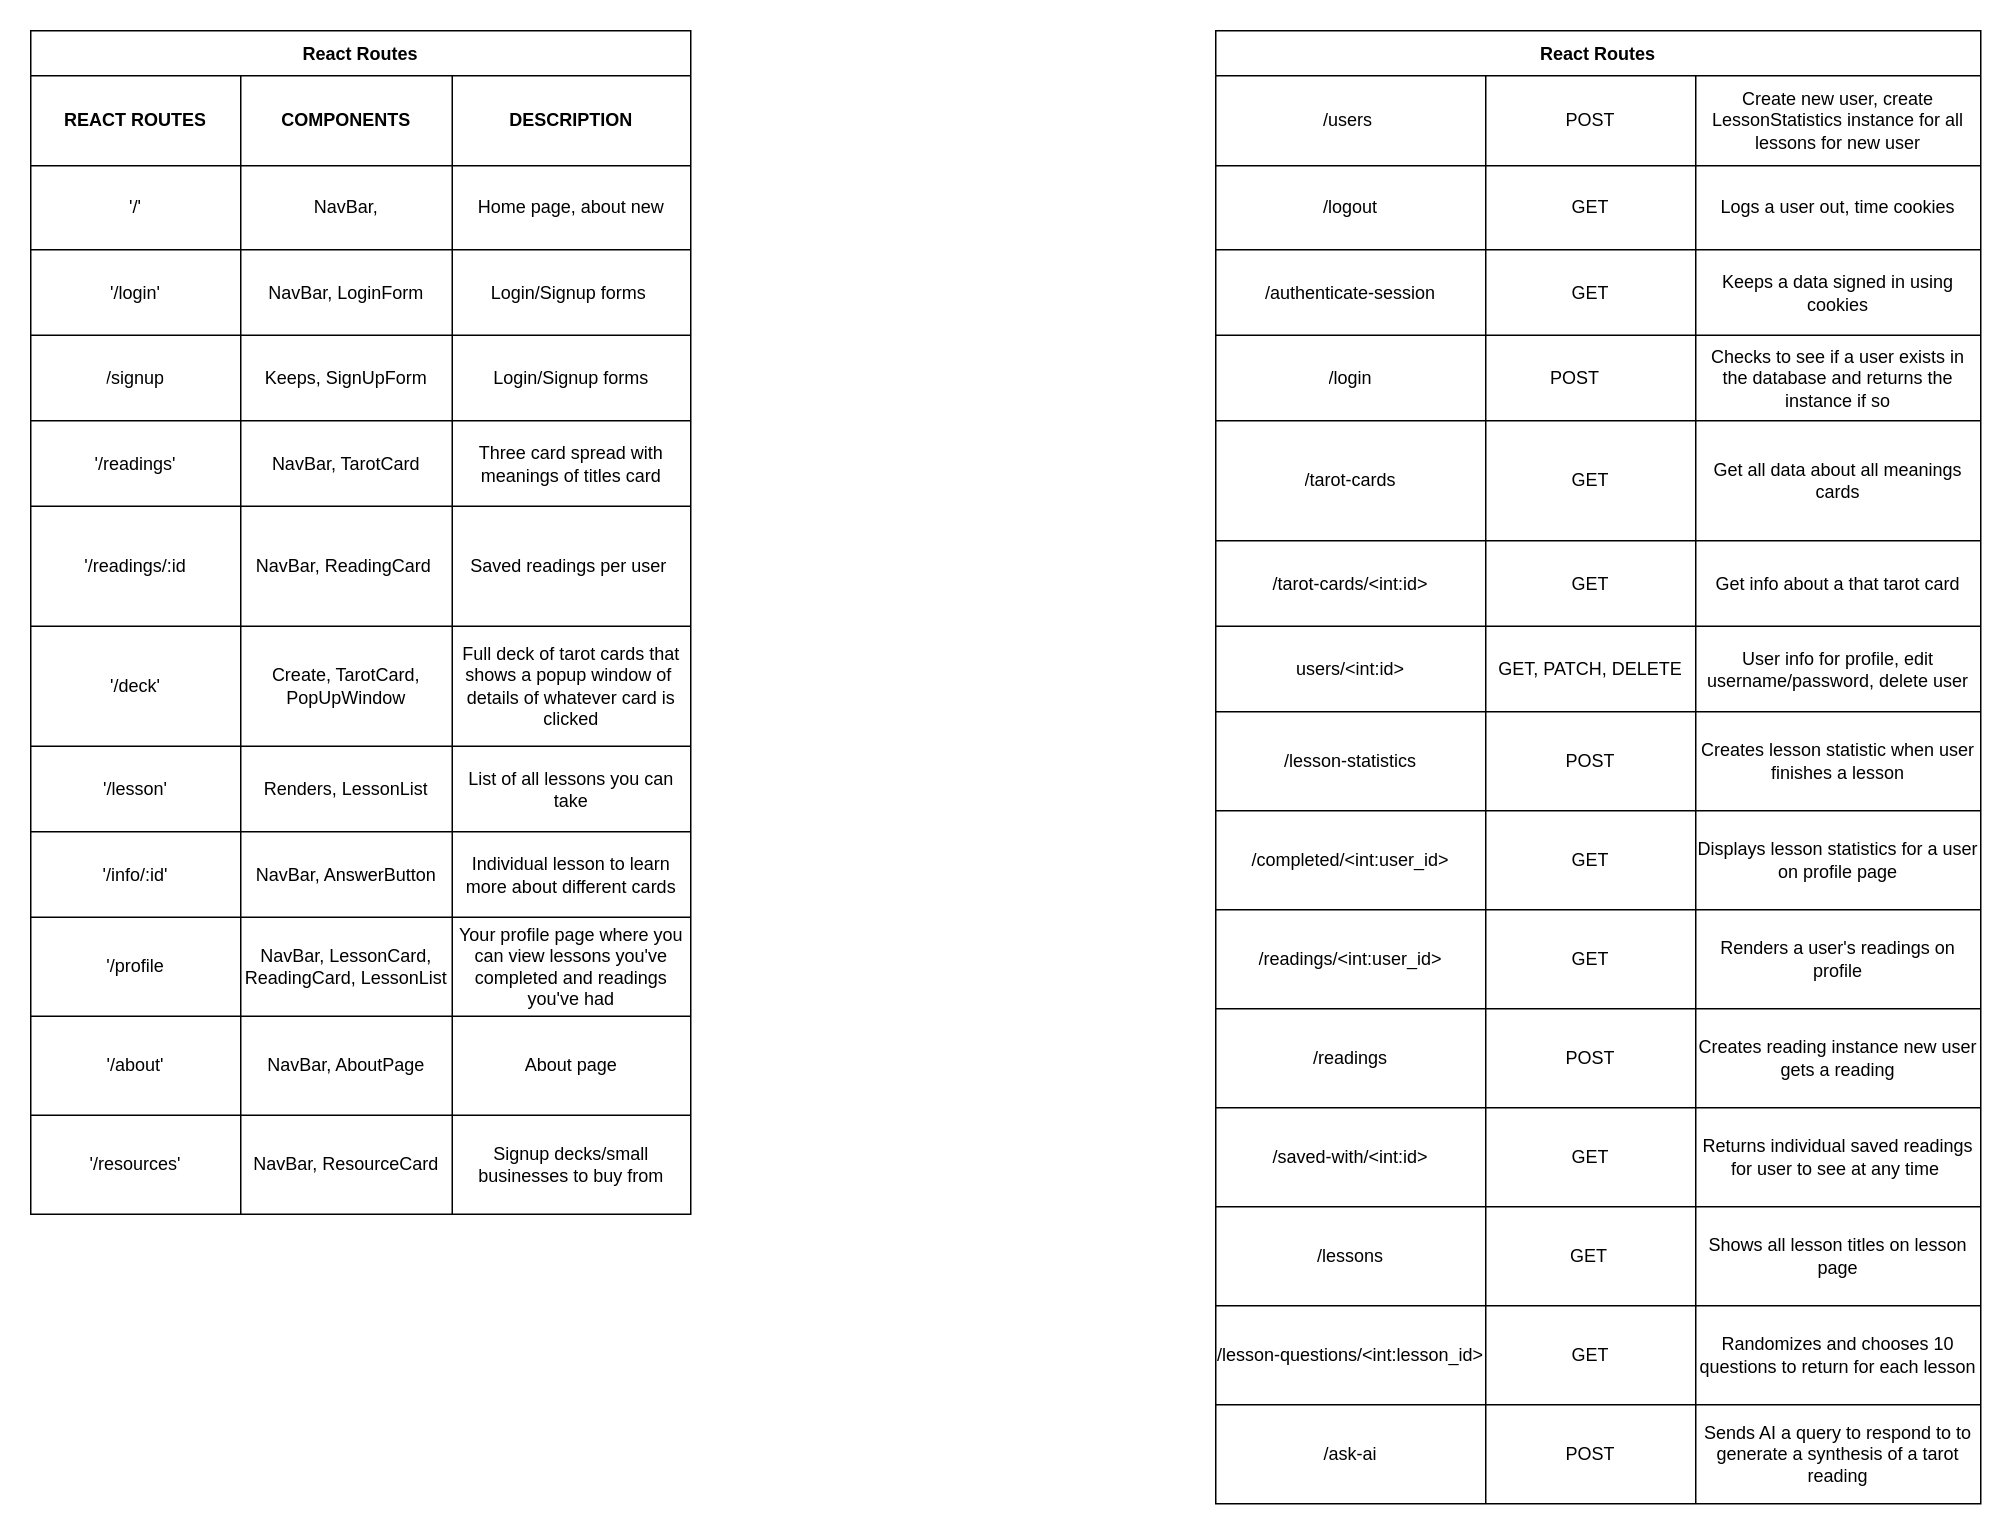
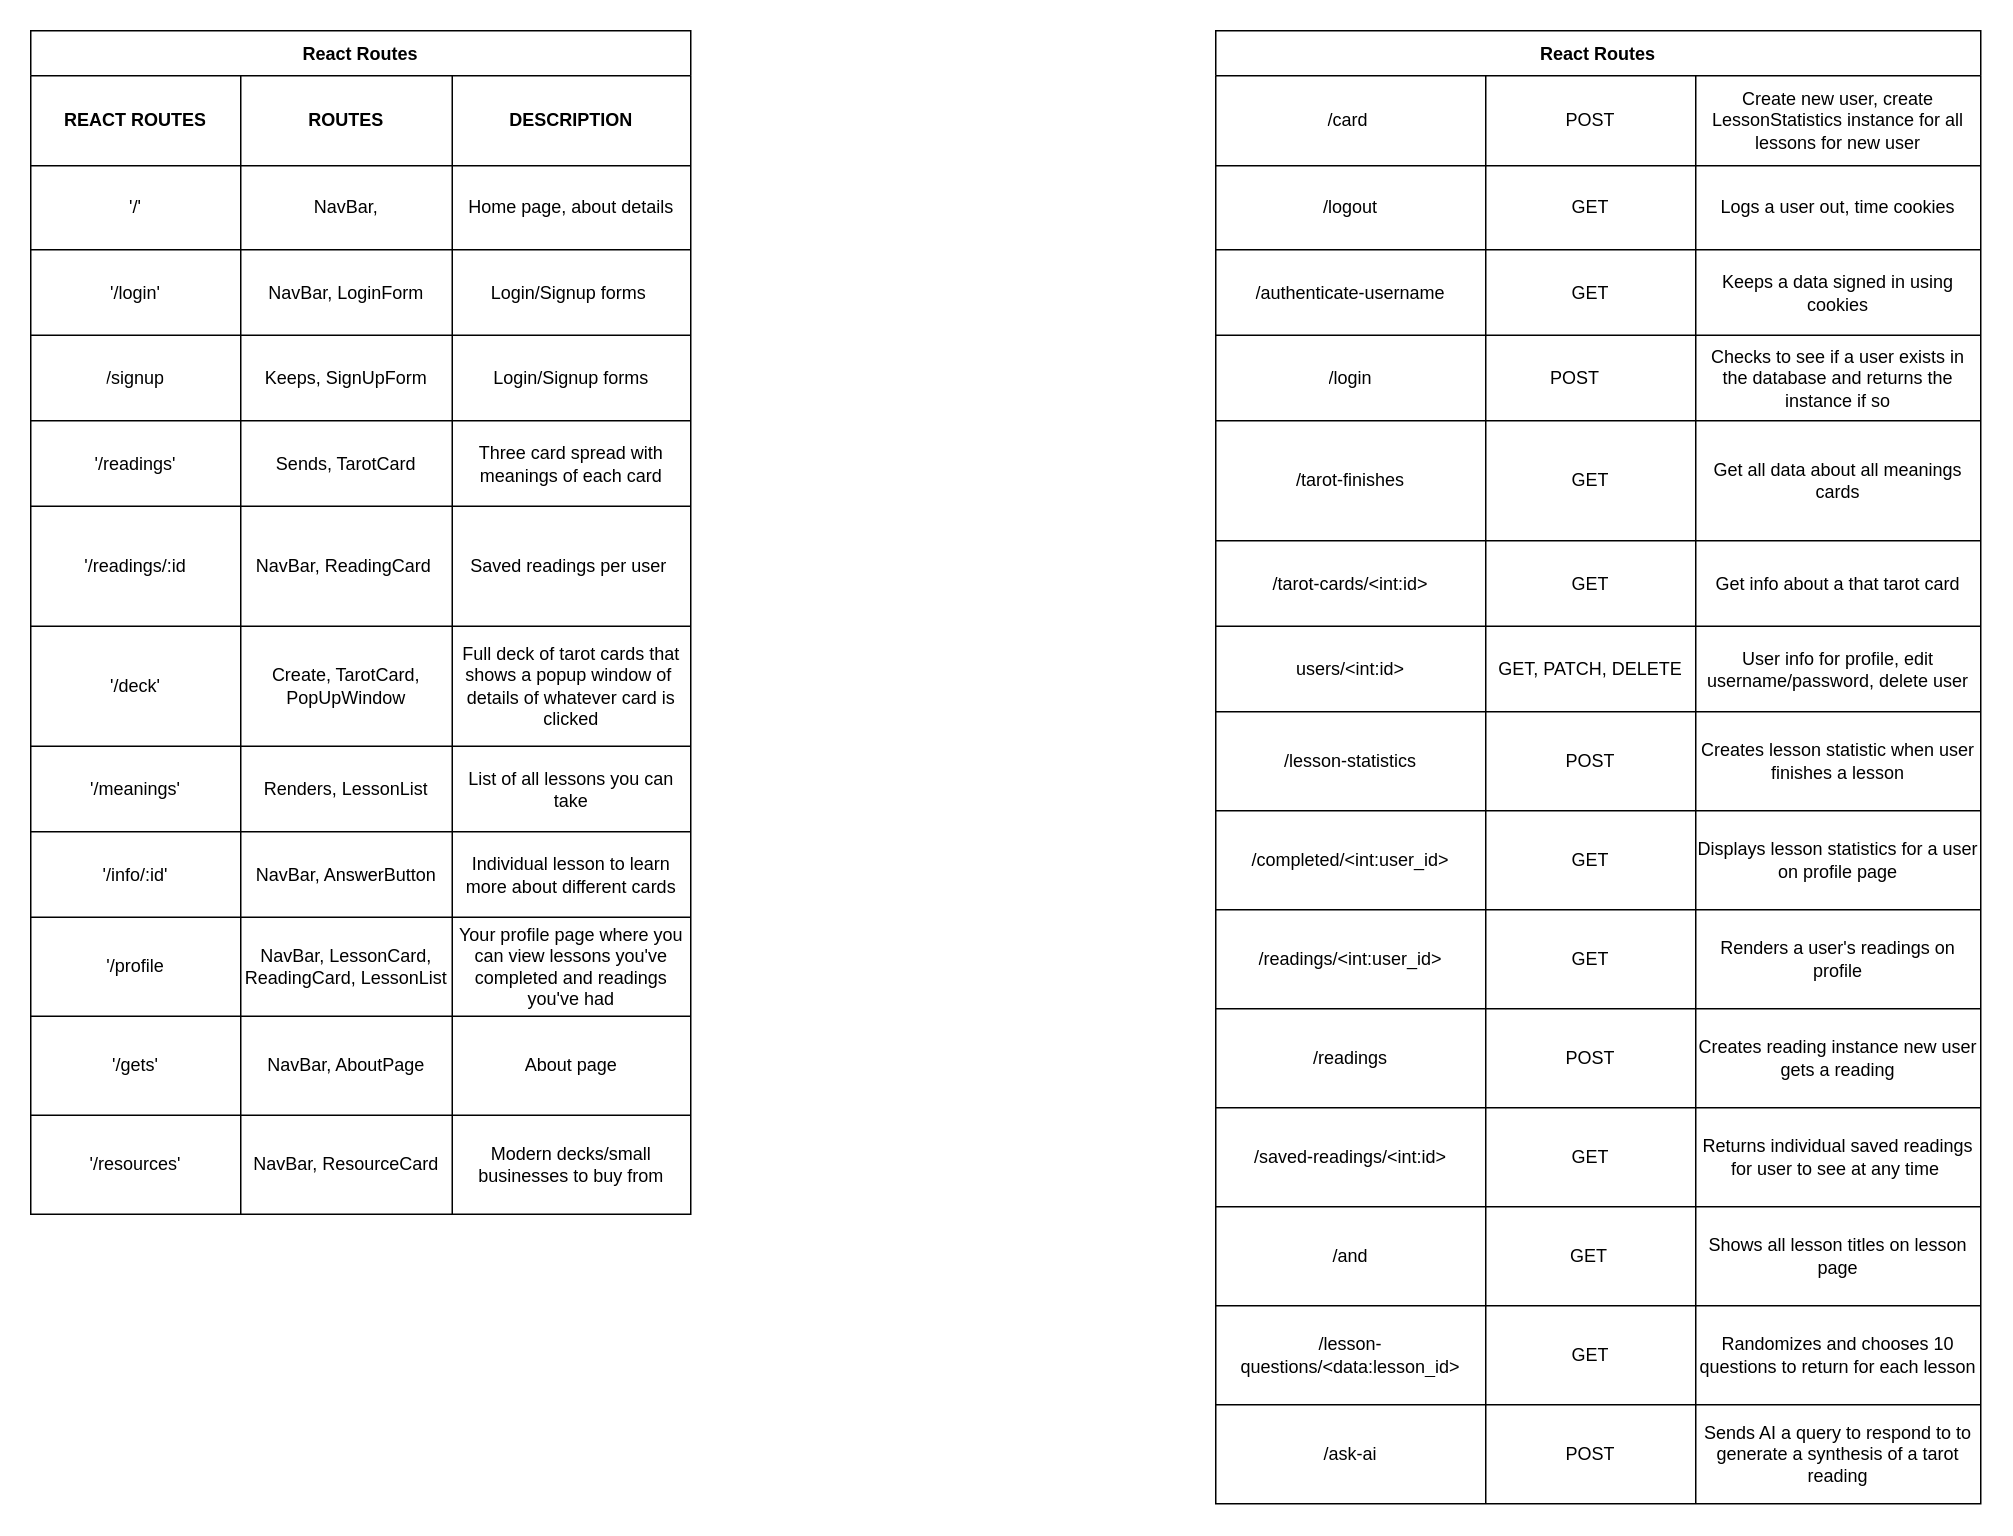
node "COMPONENTS": label "COMPONENTS" -> "ROUTES"
node "/users": label "/users" -> "/card"
node "Home page, about new": label "Home page, about new" -> "Home page, about details"
node "/authenticate-session": label "/authenticate-session" -> "/authenticate-username"
node "NavBar, TarotCard": label "NavBar, TarotCard" -> "Sends, TarotCard"
node "Three card spread with meanings of titles card": label "Three card spread with meanings of titles card" -> "Three card spread with meanings of each card"
node "/tarot-cards": label "/tarot-cards" -> "/tarot-finishes"
node "'/lesson'": label "'/lesson'" -> "'/meanings'"
node "'/about'": label "'/about'" -> "'/gets'"
node "/saved-with/<int:id>": label "/saved-with/<int:id>" -> "/saved-readings/<int:id>"
node "Signup decks/small businesses to buy from": label "Signup decks/small businesses to buy from" -> "Modern decks/small businesses to buy from"
node "/lessons": label "/lessons" -> "/and"
node "/lesson-questions/<int:lesson_id>": label "/lesson-questions/<int:lesson_id>" -> "/lesson-questions/<data:lesson_id>"
